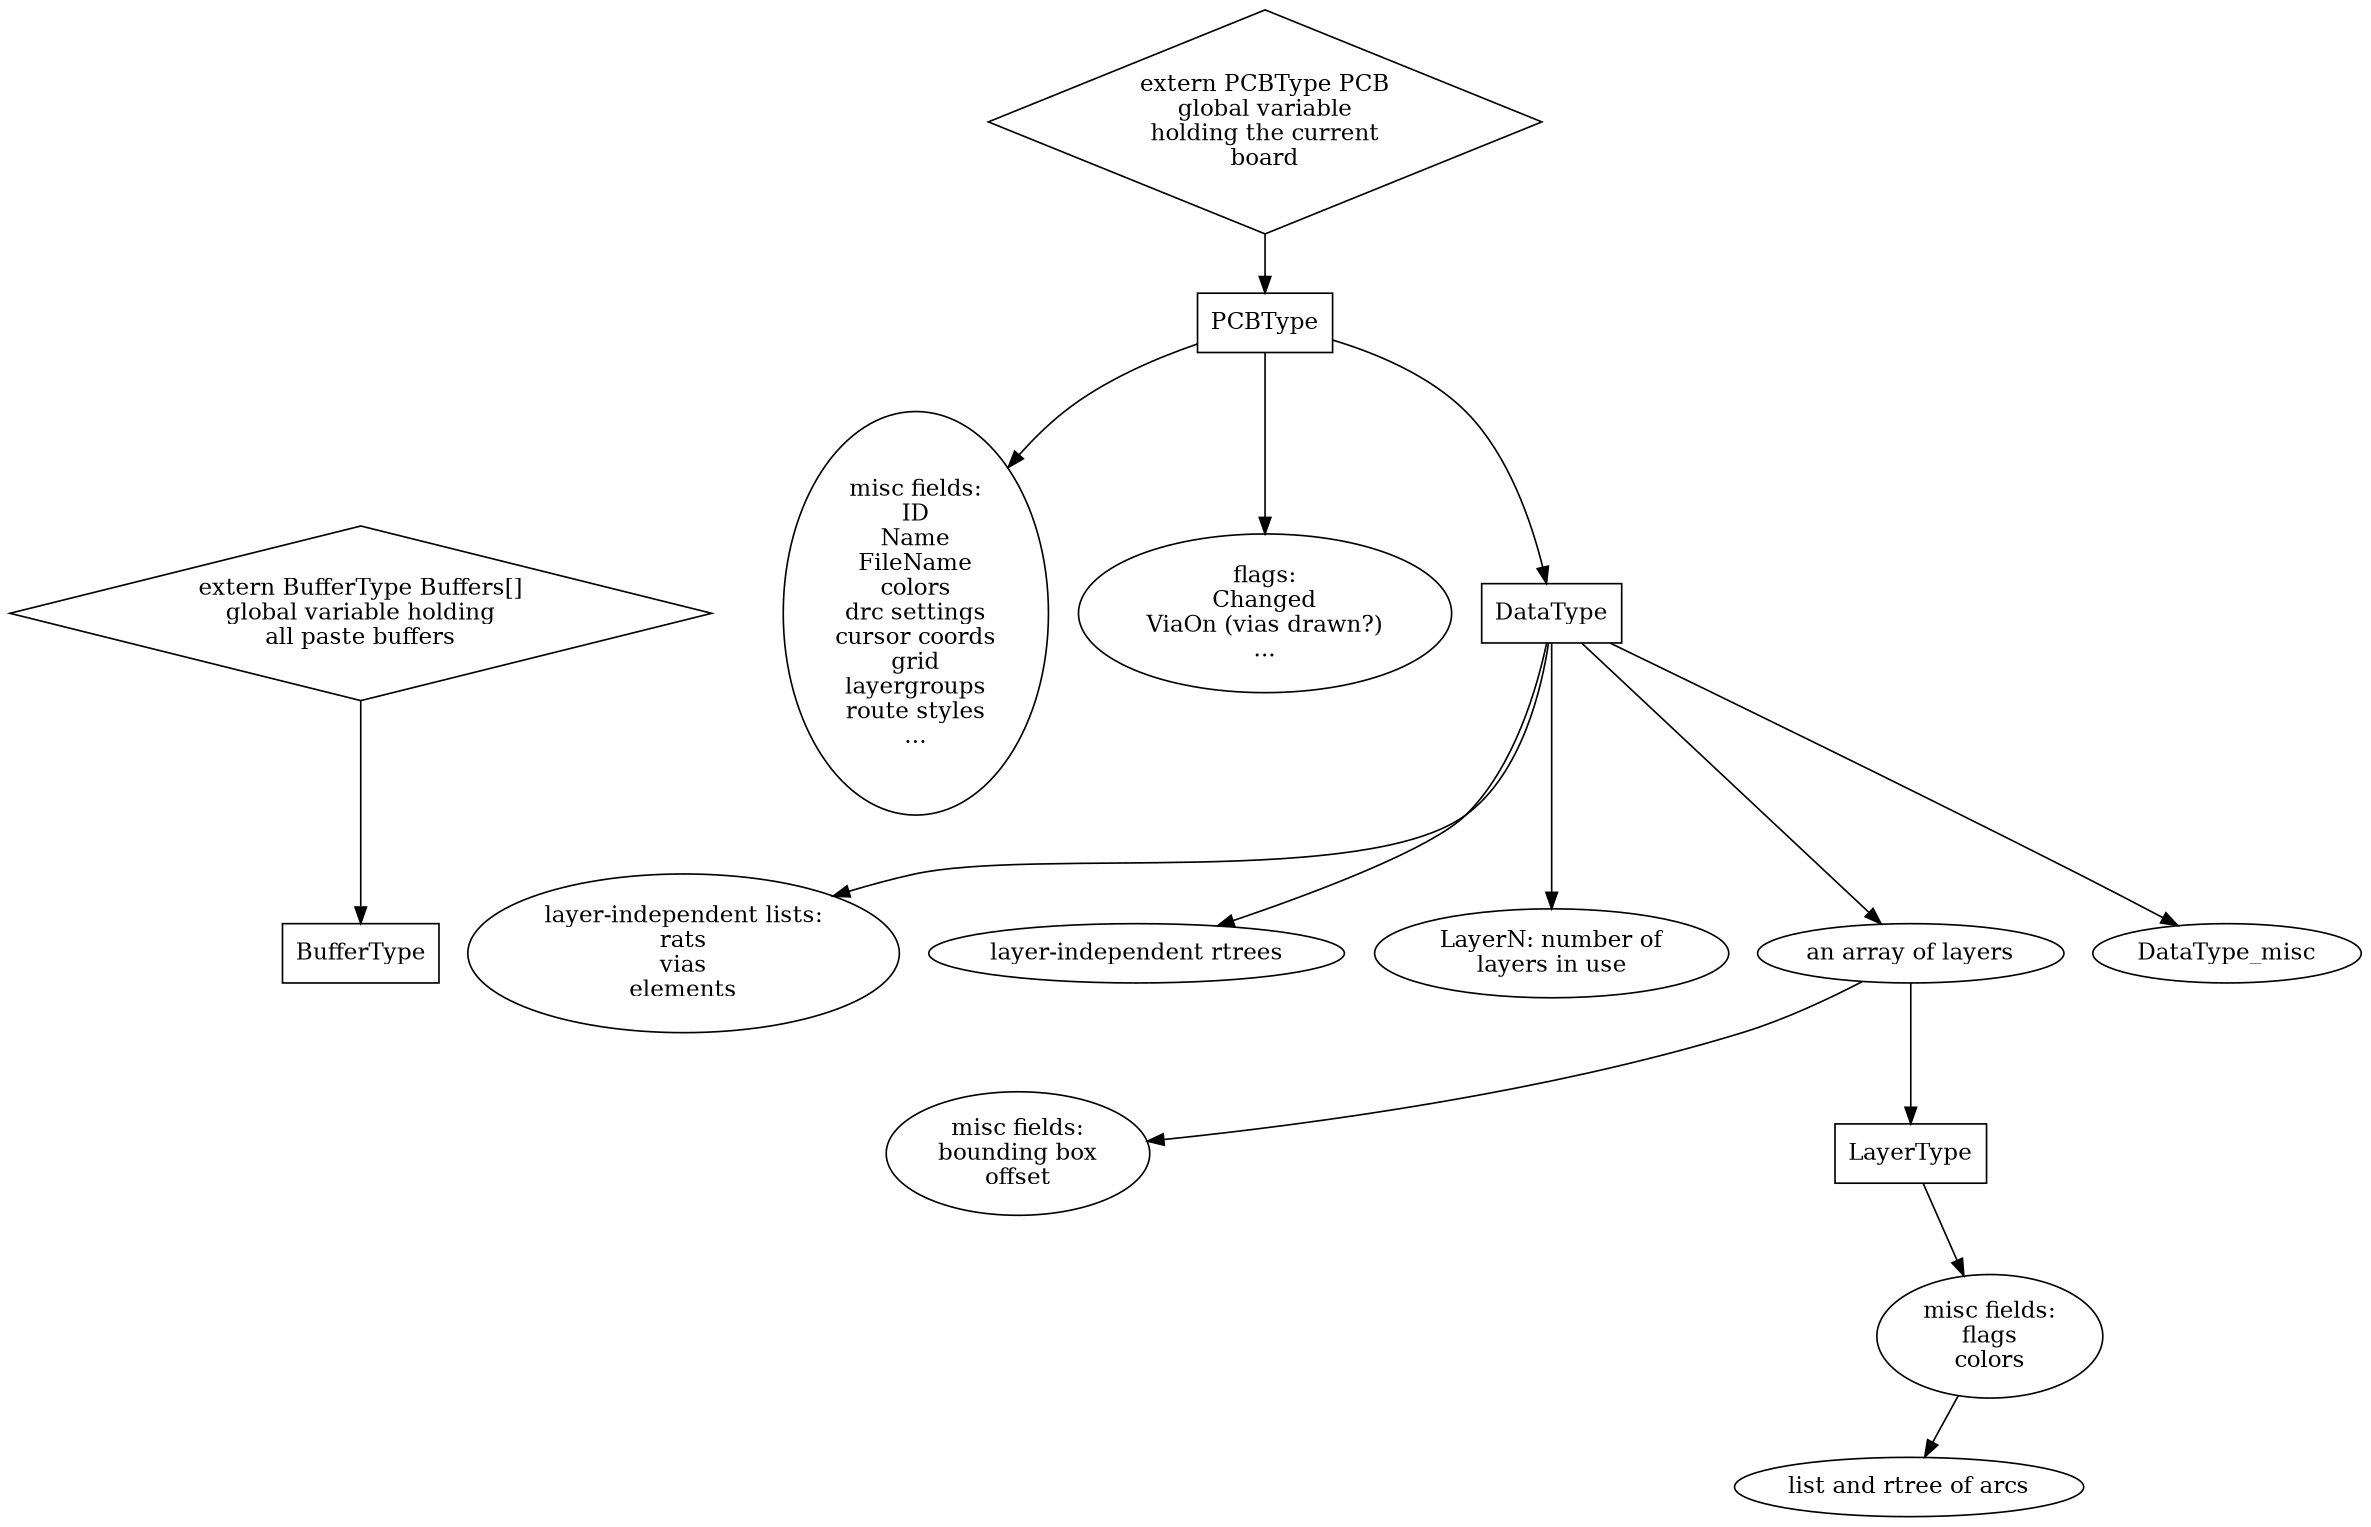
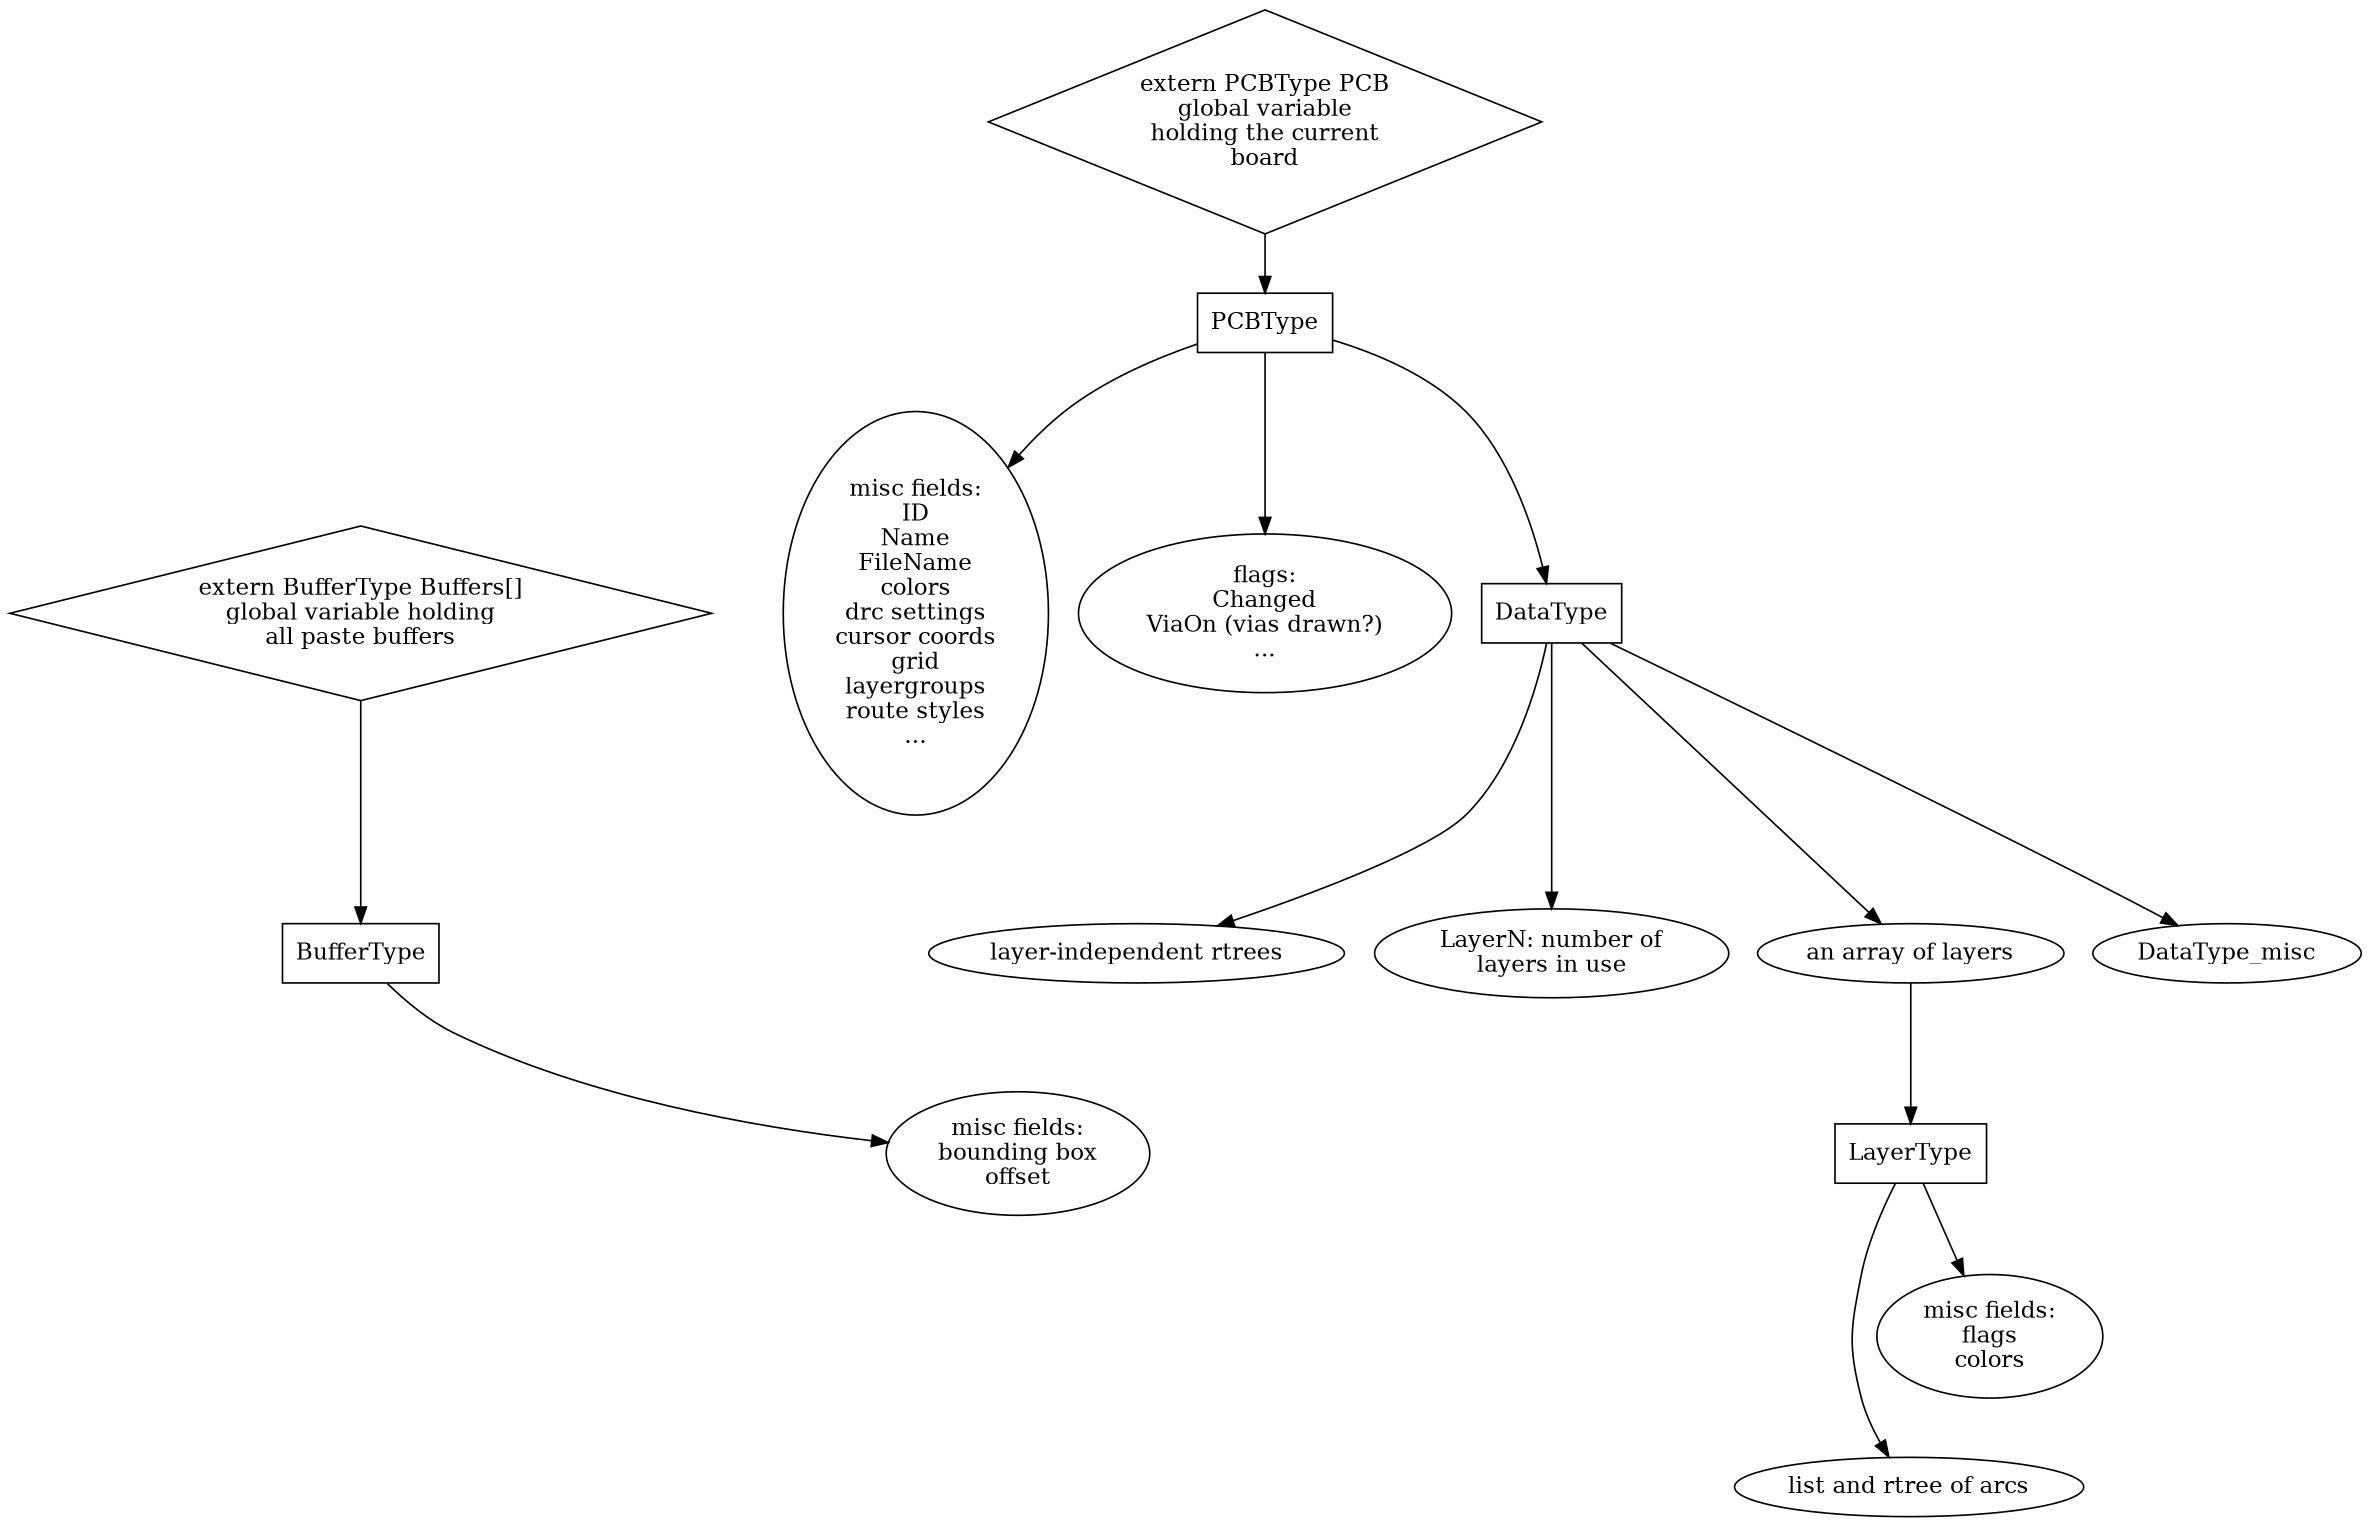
node "layer-independent lists: rats vias elements": removed
edge "an array of layers" -> "misc fields: bounding box offset": now "BufferType" -> "misc fields: bounding box offset"
edge "misc fields: flags colors" -> "list and rtree of arcs": now "LayerType" -> "list and rtree of arcs"
